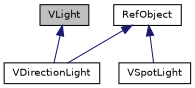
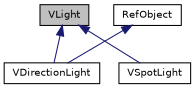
edge "VSpotLight" -> "RefObject": now "VSpotLight" -> "VLight"
